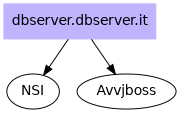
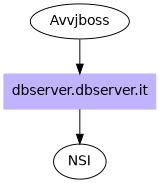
edge "dbserver.dbserver.it" -> "Avvjboss": reversed
